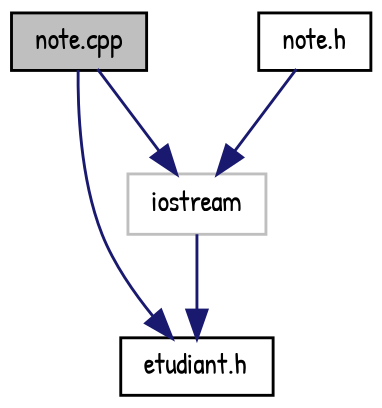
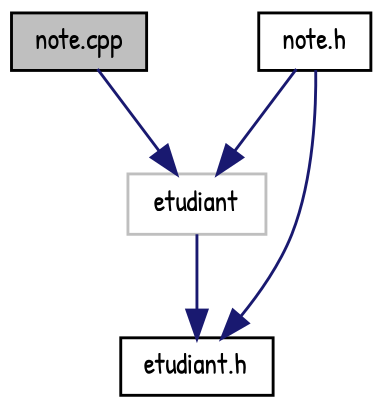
edge "note.cpp" -> "etudiant.h": now "note.h" -> "etudiant.h"
node "iostream": label "iostream" -> "etudiant"
